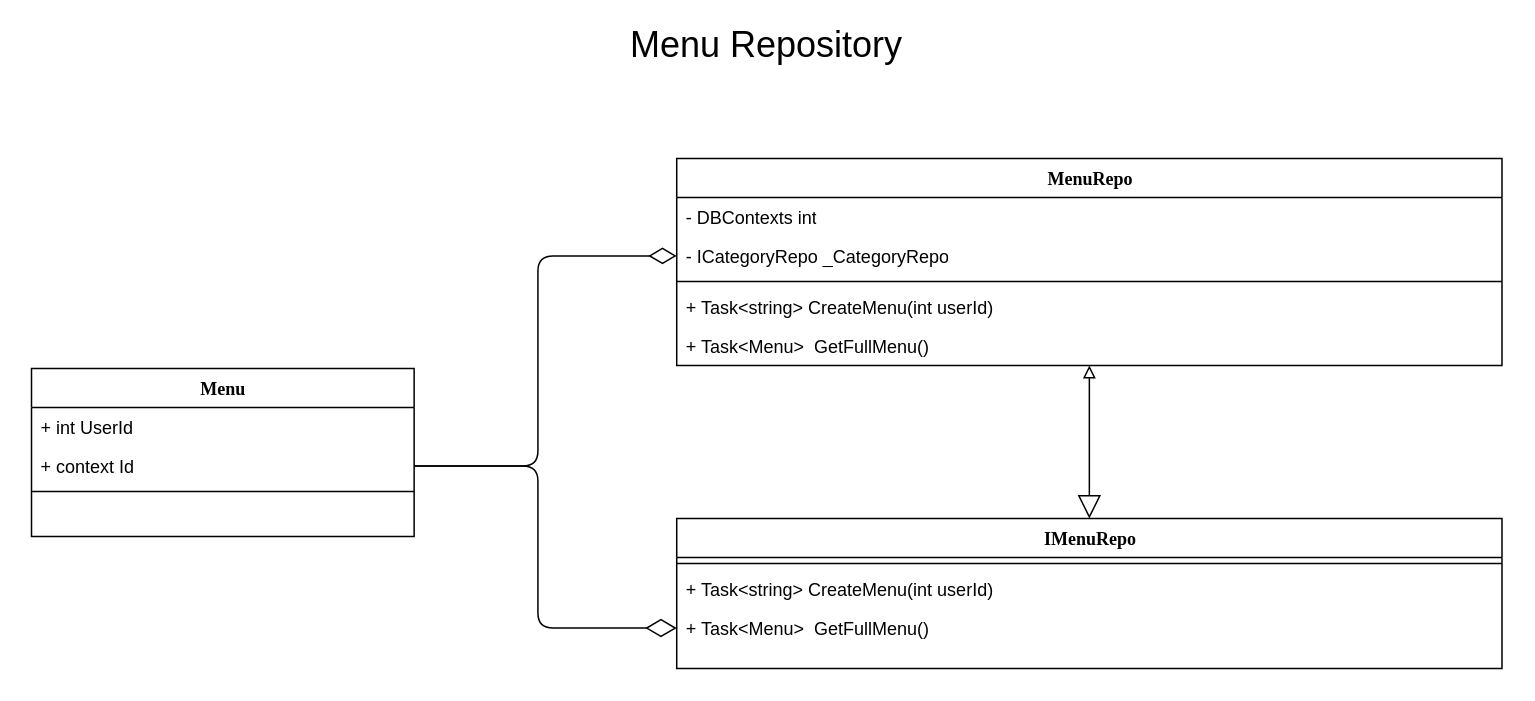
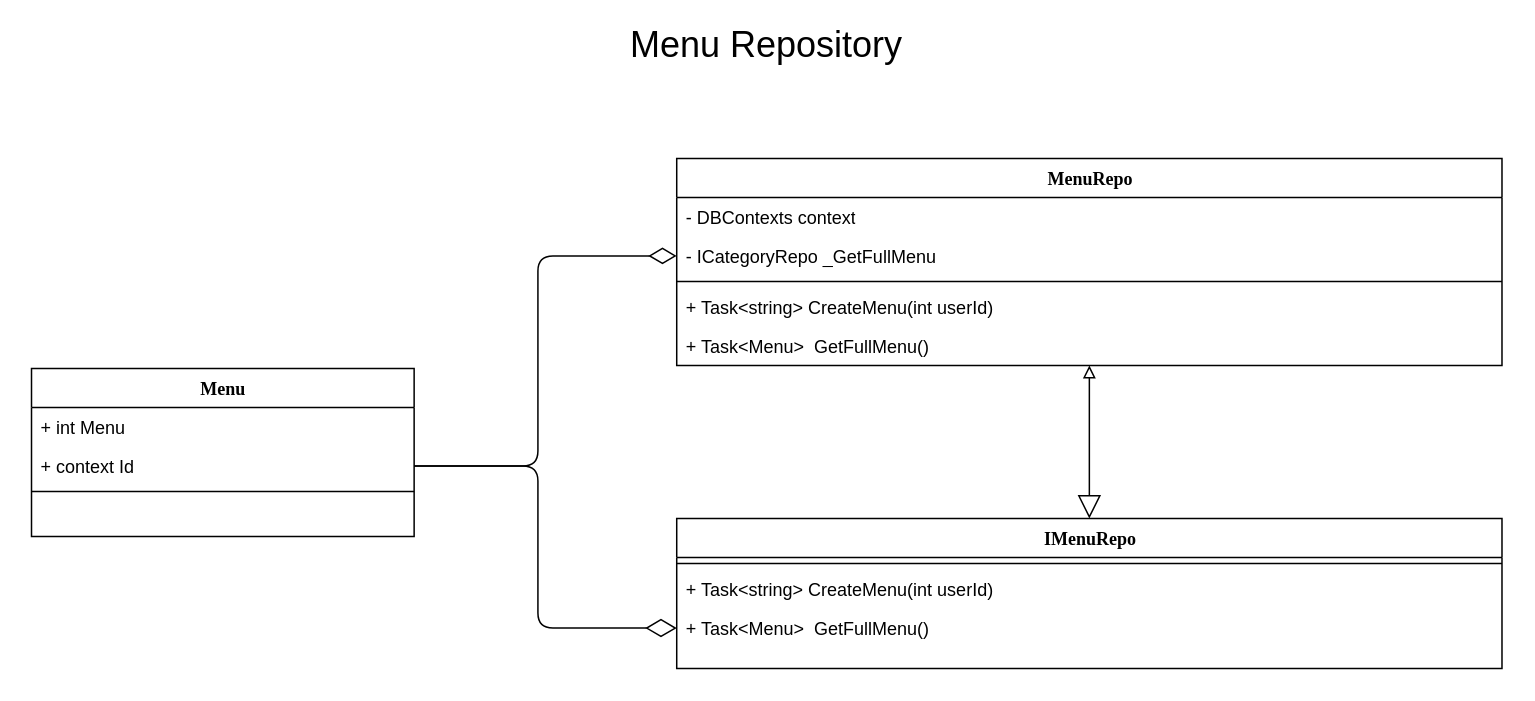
node "- DBContexts int": label "- DBContexts int" -> "- DBContexts context"
node "- ICategoryRepo _CategoryRepo": label "- ICategoryRepo _CategoryRepo" -> "- ICategoryRepo _GetFullMenu"
node "+ int UserId": label "+ int UserId" -> "+ int Menu"
